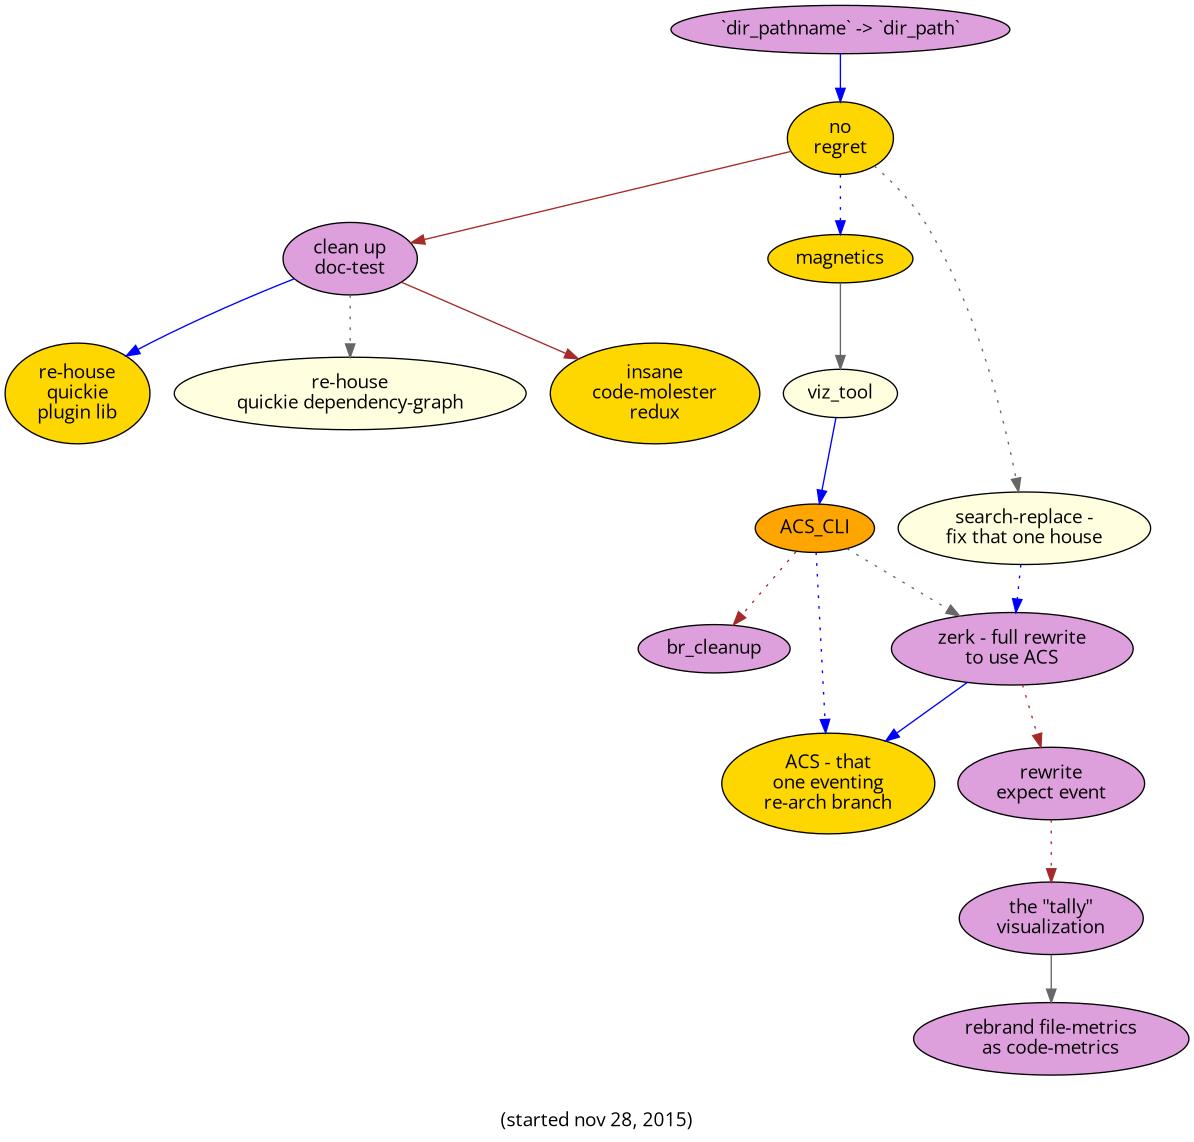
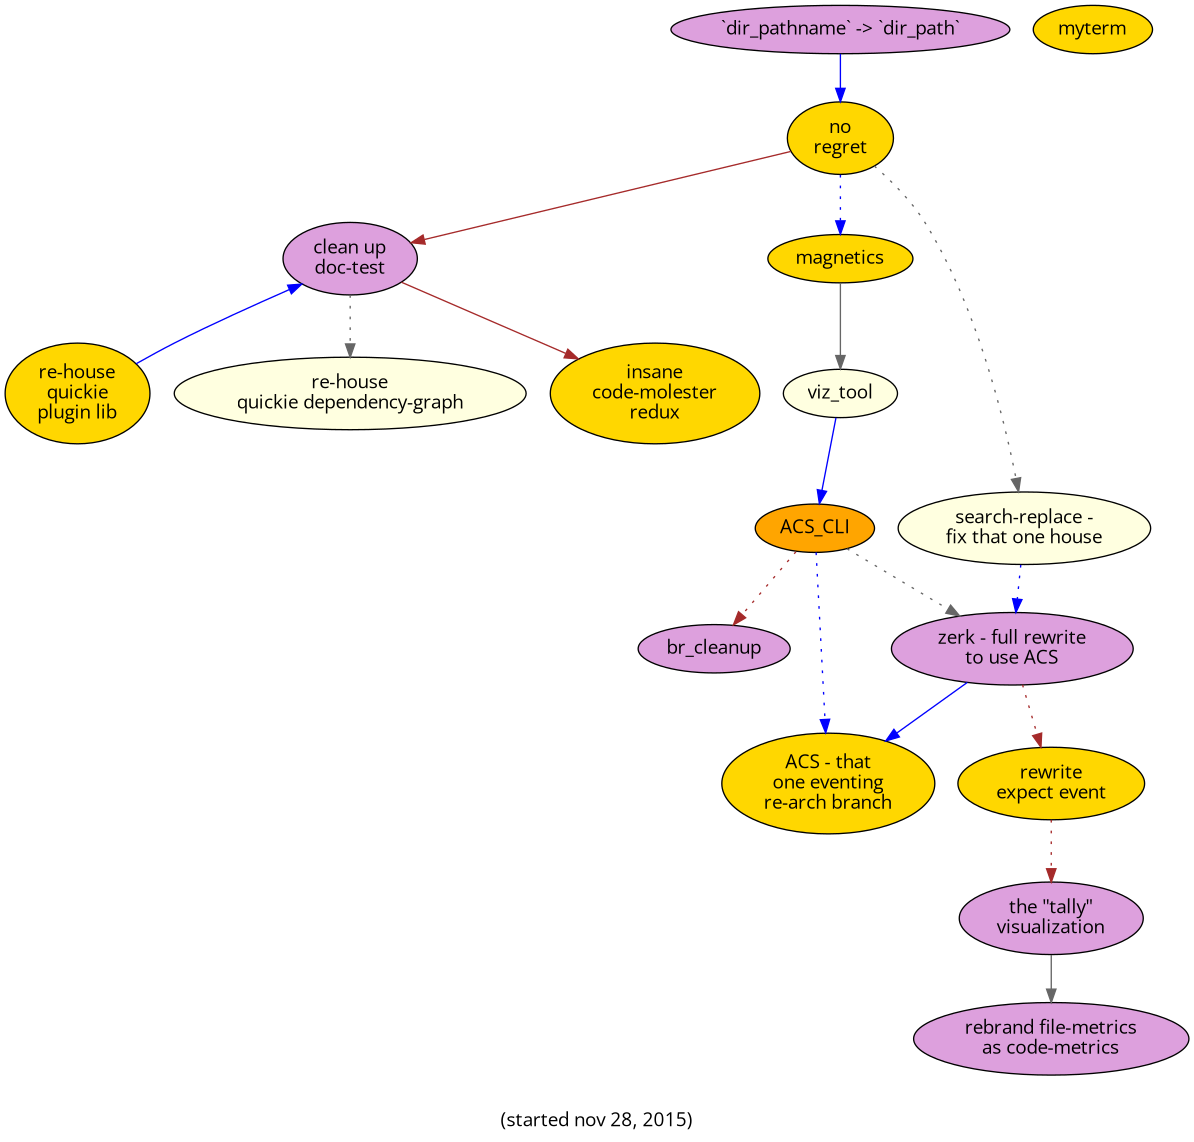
node "myterm": added
edge "clean up doc-test" -> "re-house quickie plugin lib": reversed
node "rewrite expect event": fillcolor plum -> gold
